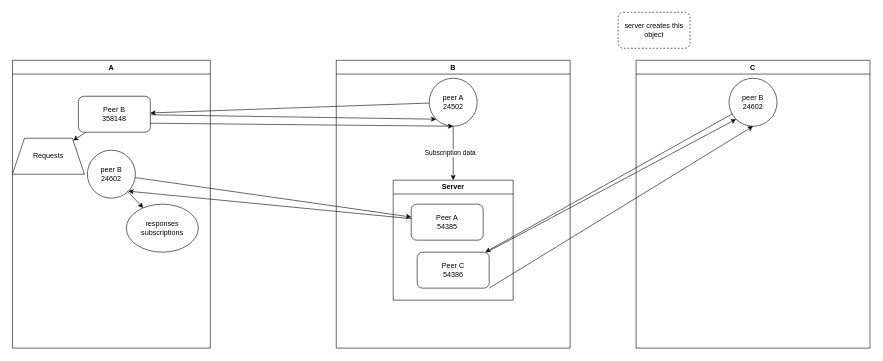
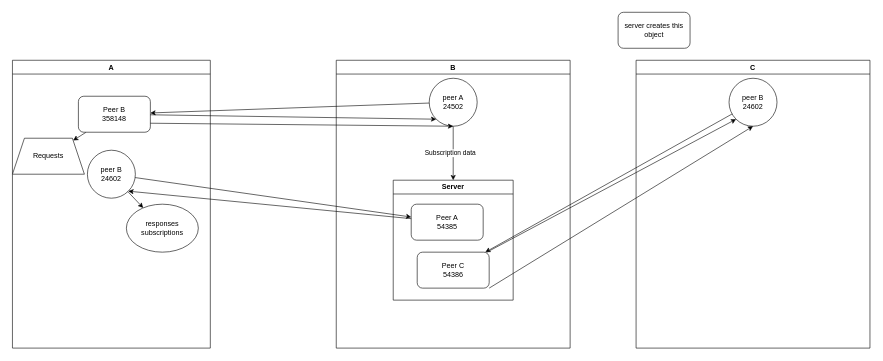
node "server creates this object": style dashed -> solid
